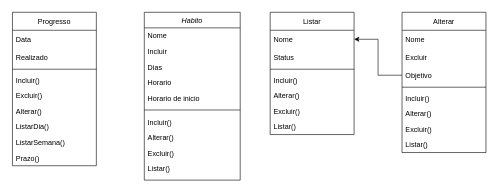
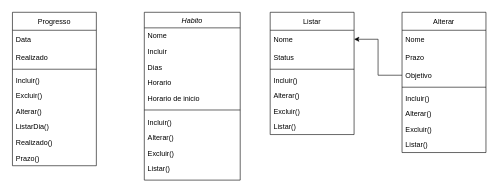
node "Excluir": label "Excluir" -> "Prazo"
node "ListarSemana()": label "ListarSemana()" -> "Realizado()"
